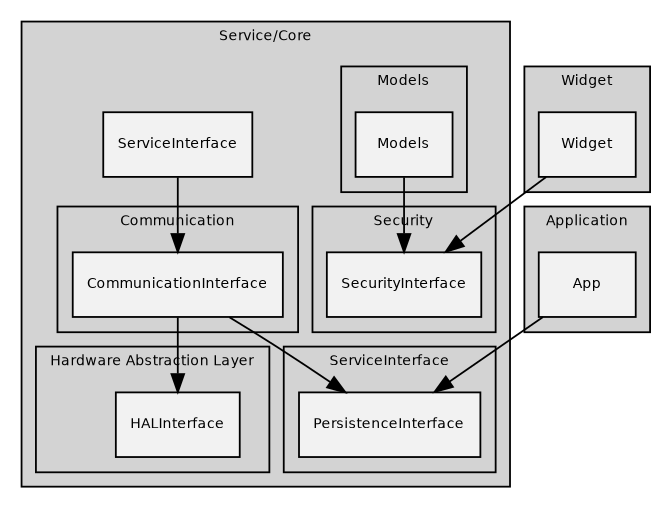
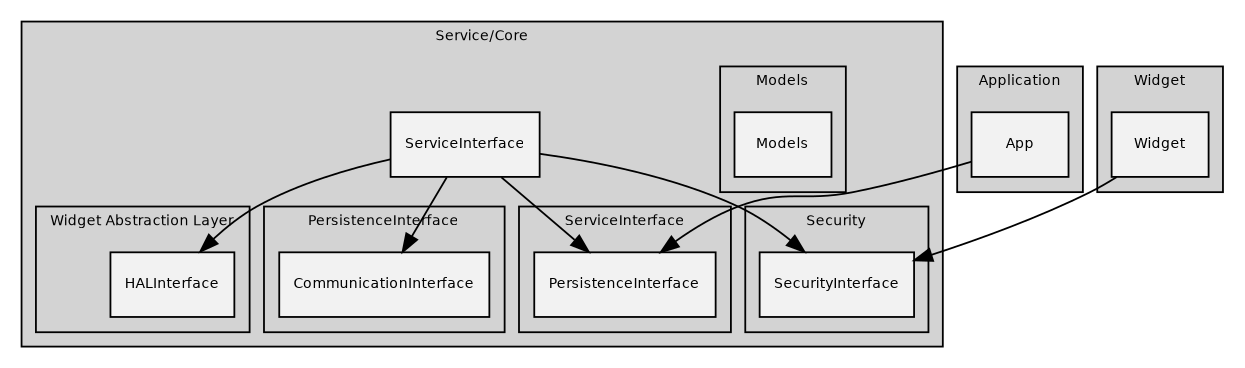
edge "Models" -> "SecurityInterface": now "ServiceInterface" -> "SecurityInterface"
cluster "Communication": label "Communication" -> "PersistenceInterface"
edge "CommunicationInterface" -> "HALInterface": now "ServiceInterface" -> "HALInterface"
edge "CommunicationInterface" -> "PersistenceInterface": now "ServiceInterface" -> "PersistenceInterface"
cluster "Hardware Abstraction Layer": label "Hardware Abstraction Layer" -> "Widget Abstraction Layer"
